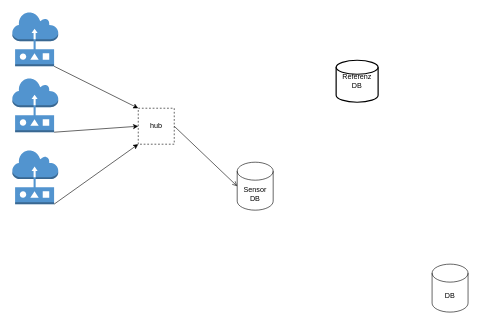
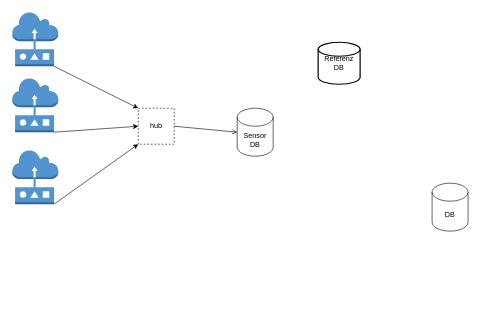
node "Referenz DB": moved (357, 81) -> (339, 63)
node "Sensor DB": moved (255, 186) -> (255, 132)
node "DB": moved (450, 288) -> (450, 207)
